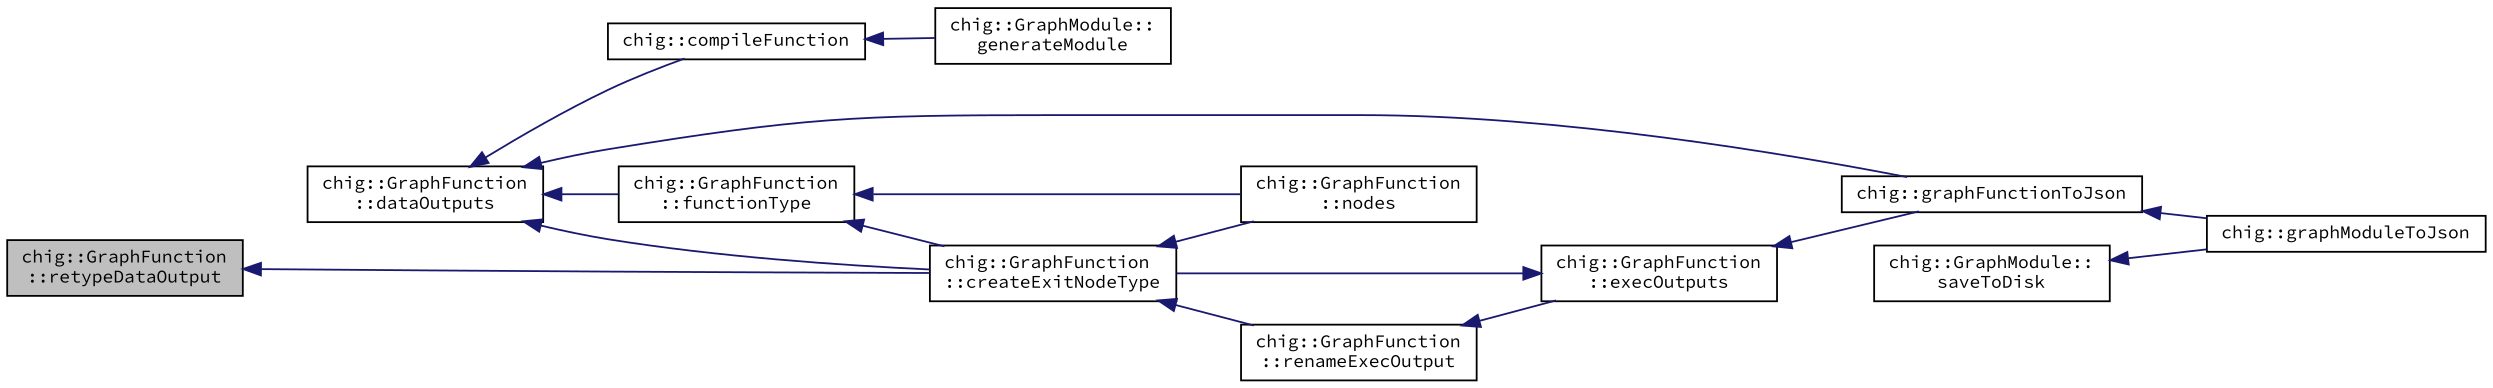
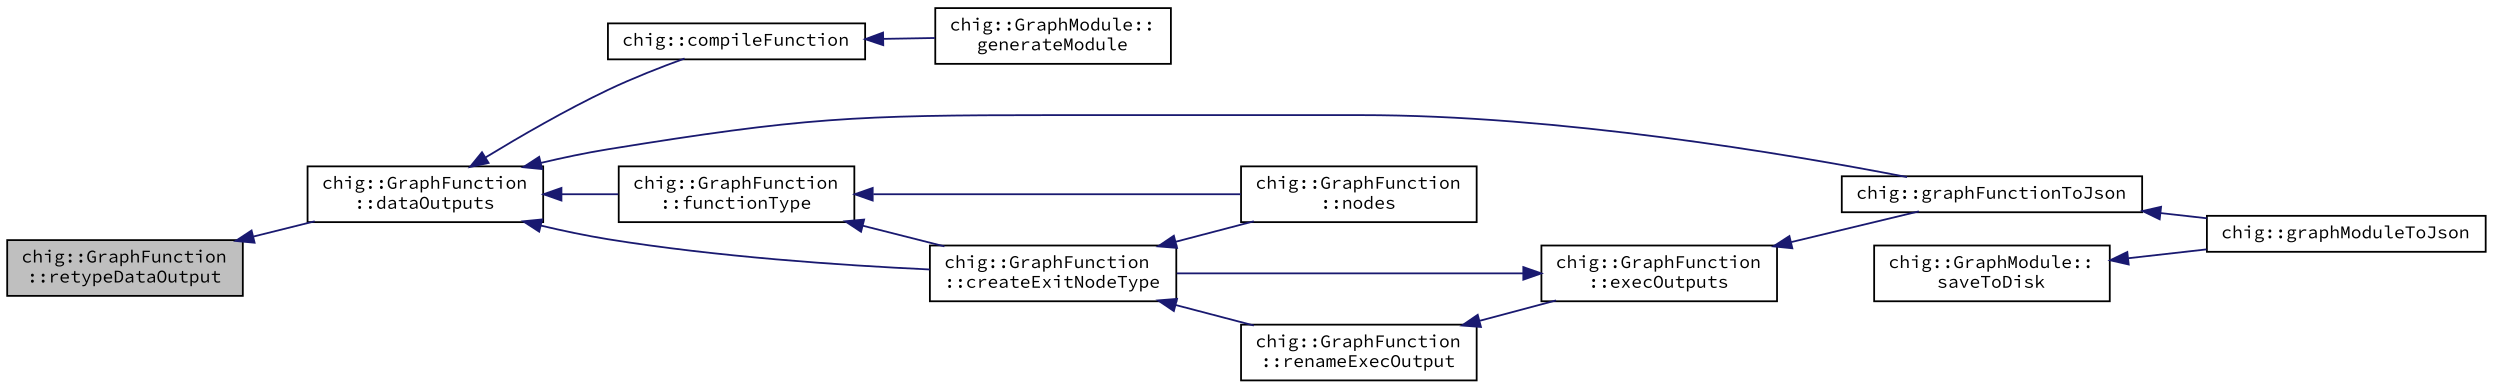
edge "chig::GraphFunction ::createExitNodeType" -> "chig::GraphFunction ::retypeDataOutput": now "chig::GraphFunction ::dataOutputs" -> "chig::GraphFunction ::retypeDataOutput"
